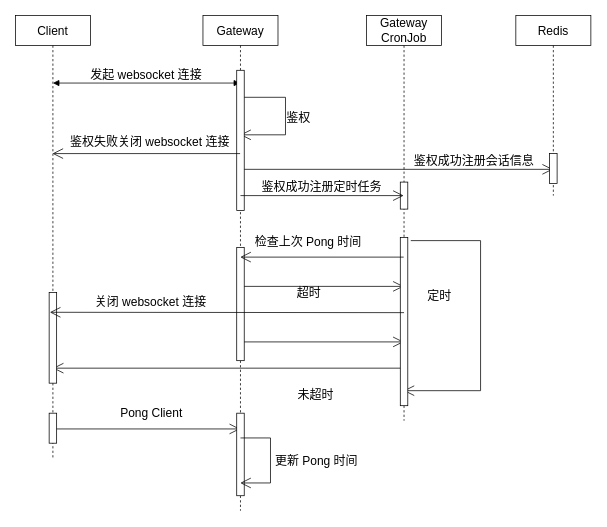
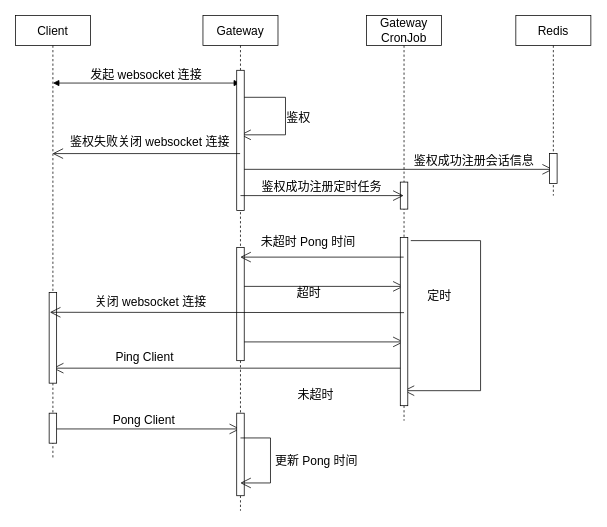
node "检查上次 Pong 时间": label "检查上次 Pong 时间" -> "未超时 Pong 时间"
node "Ping Client": added
node "Pong Client": moved (151, 412) -> (144, 420)
